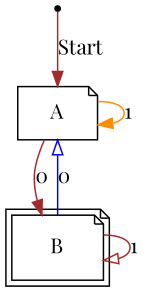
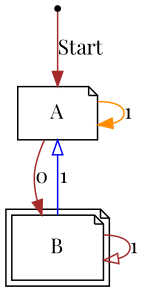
edge "B" -> "A": label "0" -> "1"
